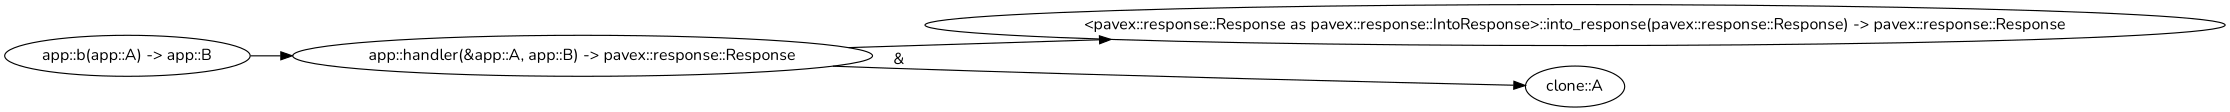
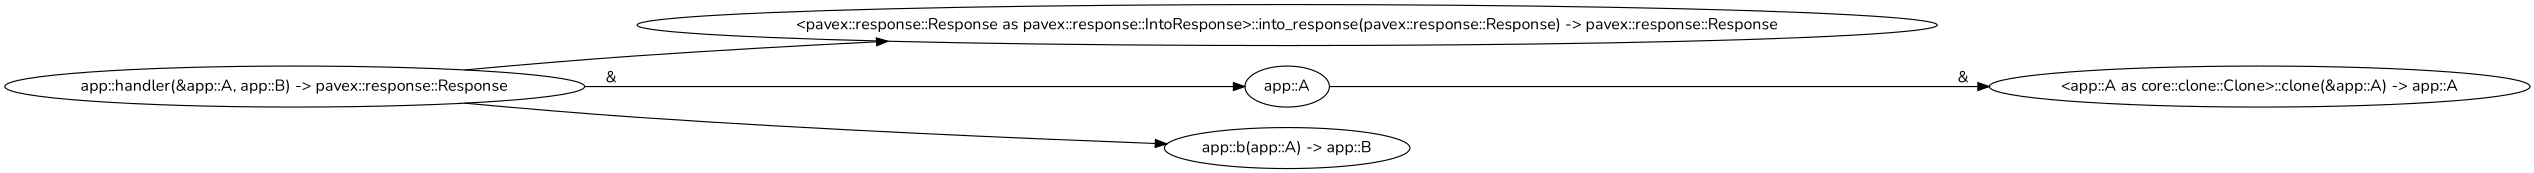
edge "app::b(app::A) -> app::B" -> "app::handler(&app::A, app::B) -> pavex::response::Response": reversed
node "clone::A": label "clone::A" -> "app::A"
node "<app::A as core::clone::Clone>::clone(&app::A) -> app::A": added
